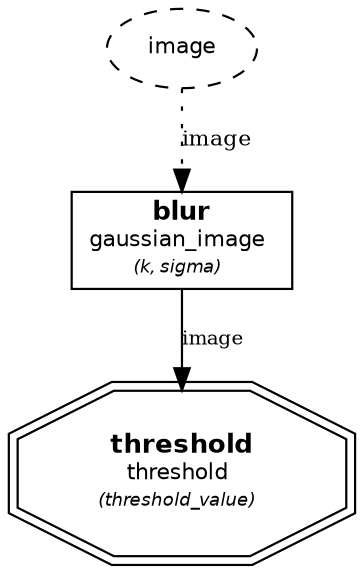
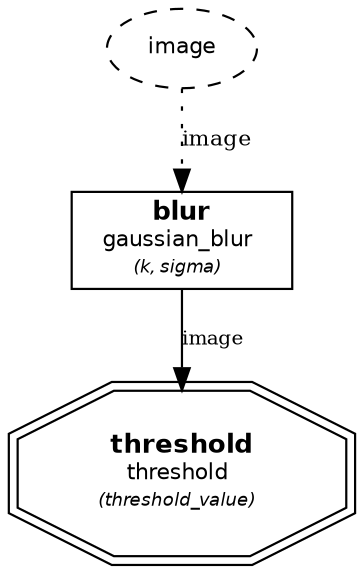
node "blur": text "gaussian_image" -> "gaussian_blur"
